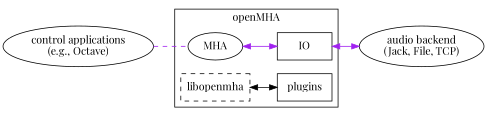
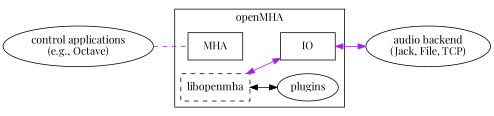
node "MHA": shape ellipse -> box
edge "MHA" -- "IO": now "libopenmha" -- "IO"
node "plugins": shape box -> ellipse
